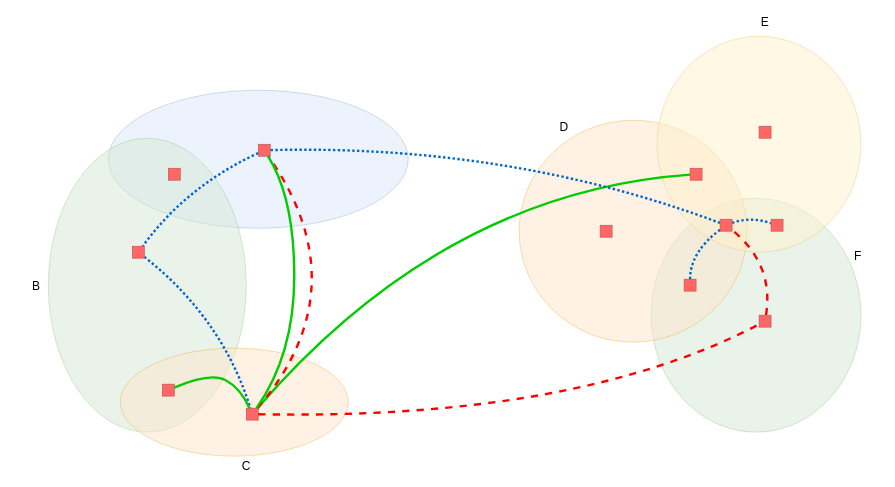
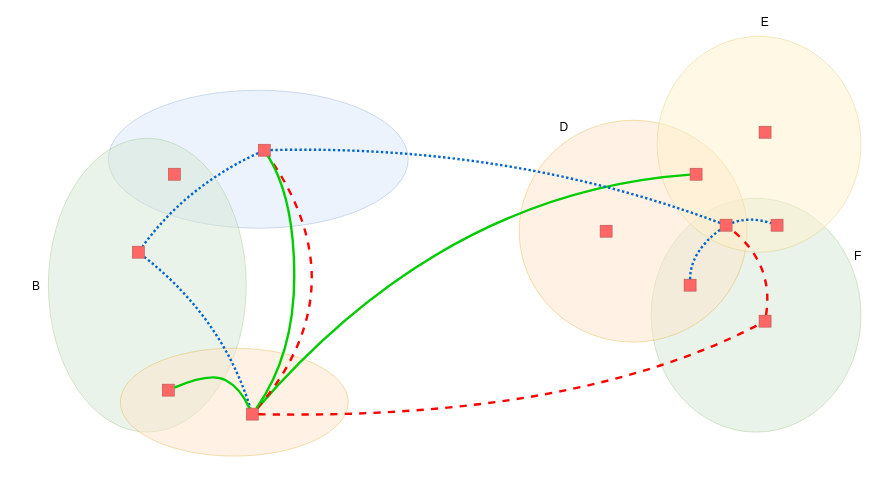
node "C": removed
